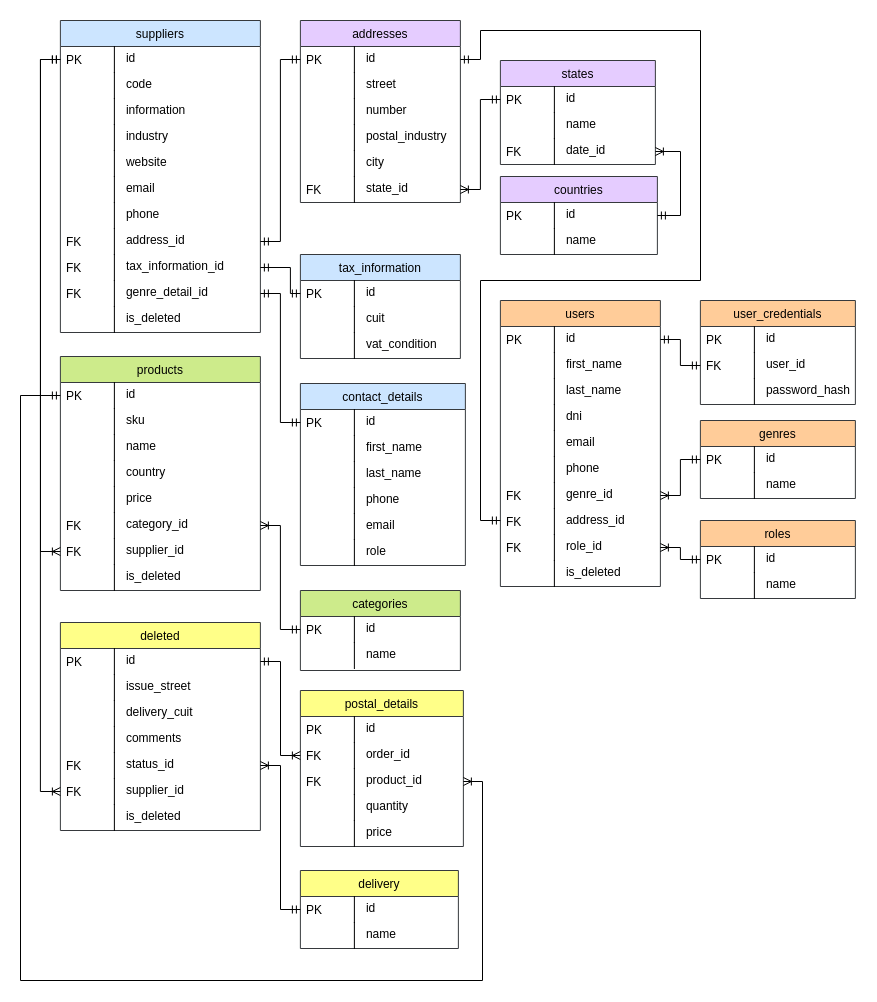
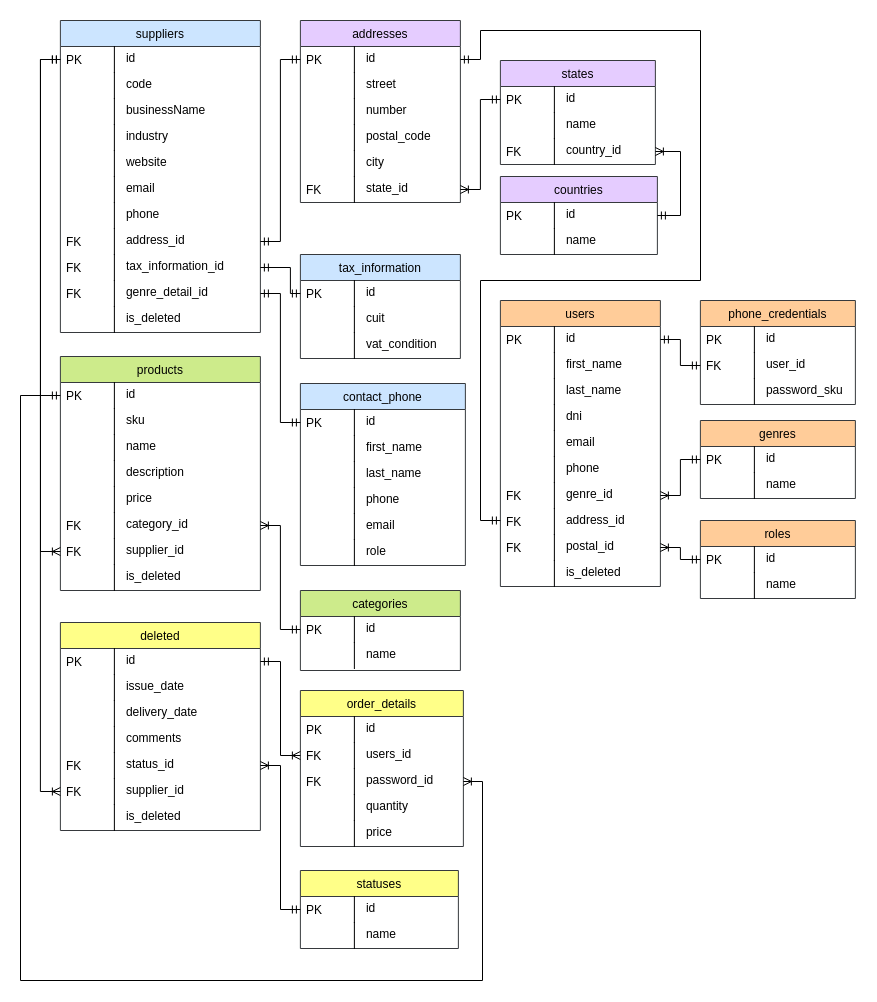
node "information": label "information" -> "businessName"
node "postal_industry": label "postal_industry" -> "postal_code"
node "date_id": label "date_id" -> "country_id"
node "user_credentials": label "user_credentials" -> "phone_credentials"
node "password_hash": label "password_hash" -> "password_sku"
node "contact_details": label "contact_details" -> "contact_phone"
node "country": label "country" -> "description"
node "role_id": label "role_id" -> "postal_id"
node "issue_street": label "issue_street" -> "issue_date"
node "postal_details": label "postal_details" -> "order_details"
node "delivery_cuit": label "delivery_cuit" -> "delivery_date"
node "order_id": label "order_id" -> "users_id"
node "product_id": label "product_id" -> "password_id"
node "delivery": label "delivery" -> "statuses"
